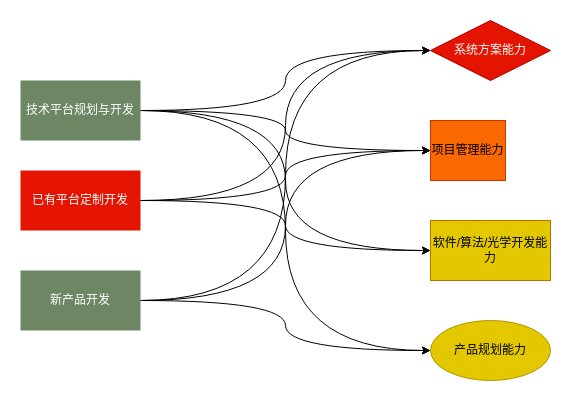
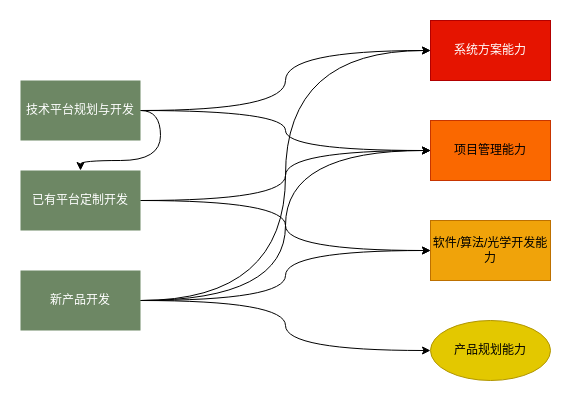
node "系统方案能力": shape diamond -> rectangle
edge "已有平台定制开发" -> "系统方案能力": removed
edge "技术平台规划与开发" -> "产品规划能力": now "技术平台规划与开发" -> "已有平台定制开发"
node "项目管理能力": size 75x60 -> 120x60
node "已有平台定制开发": fillcolor #e51400 -> #6d8764
edge "技术平台规划与开发" -> "软件/算法/光学开发能力": removed
node "软件/算法/光学开发能力": fillcolor #e3c800 -> #f0a30a
edge "新产品开发" -> "软件/算法/光学开发能力": added
